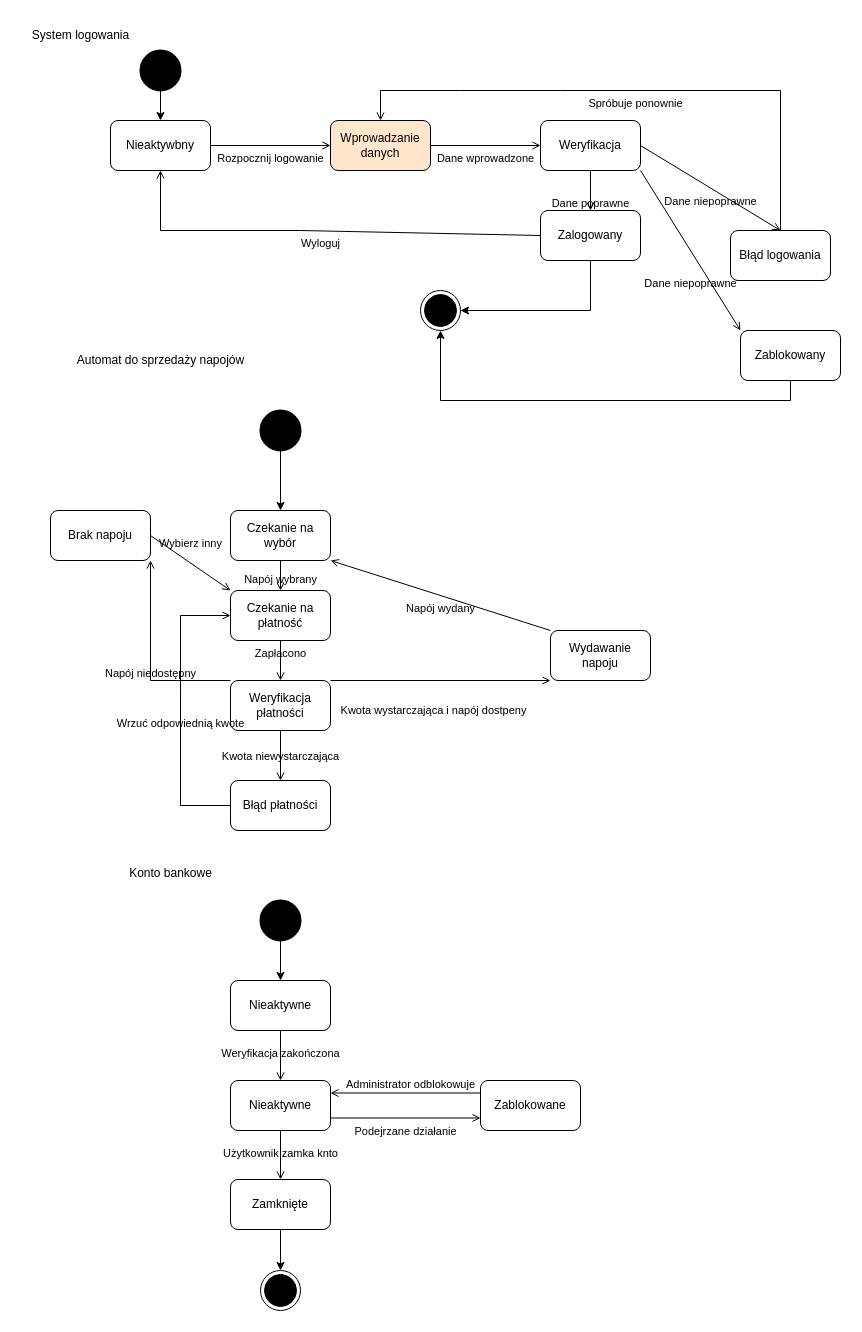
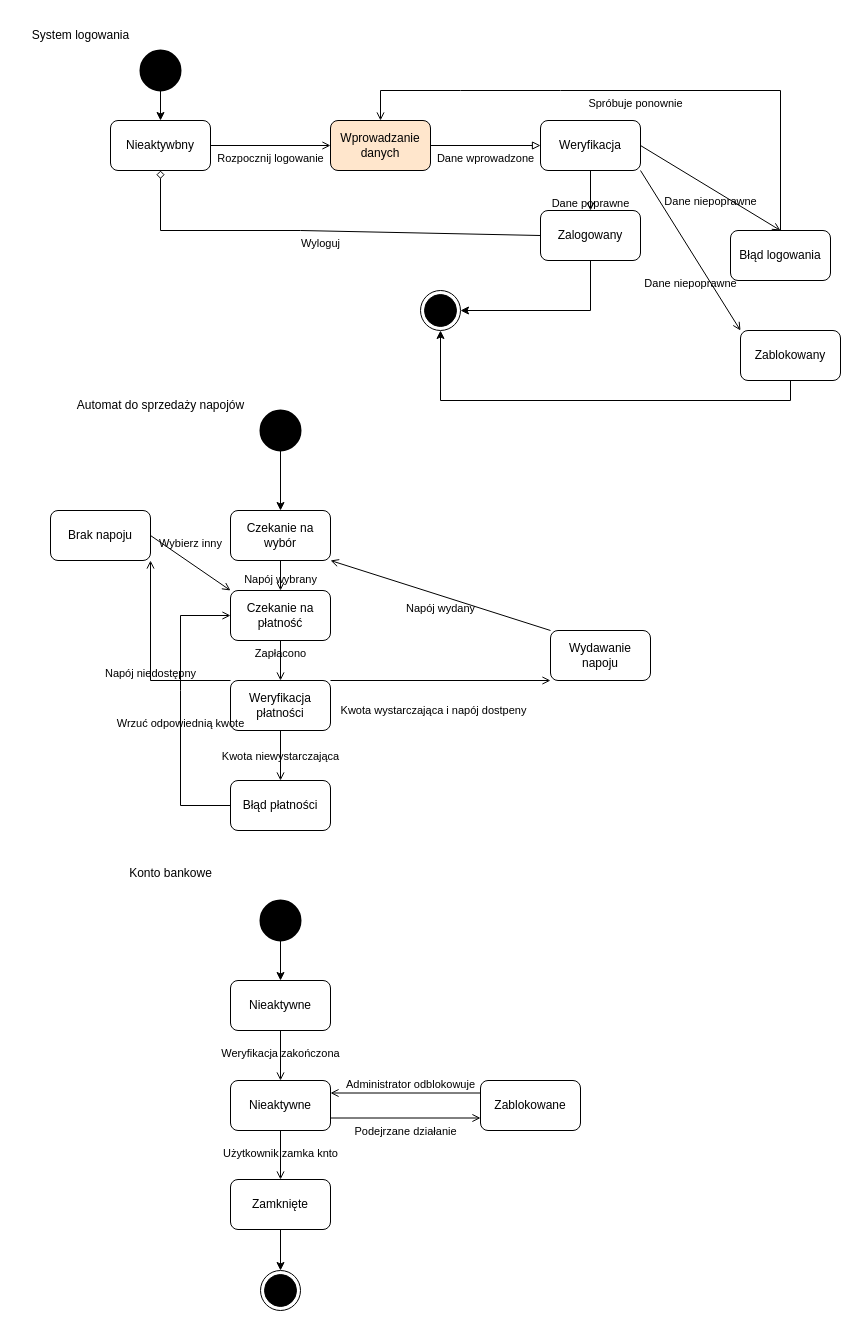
edge "Wprowadzanie danych" -> "Weryfikacja": arrowhead open -> block
edge "Zalogowany" -> "Nieaktywbny": arrowhead open -> diamond
node "Automat do sprzedaży napojów": moved (161, 361) -> (161, 406)
